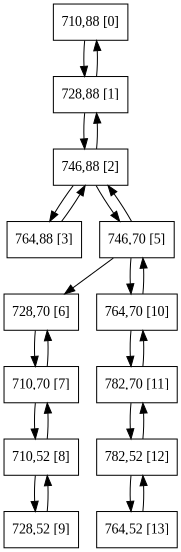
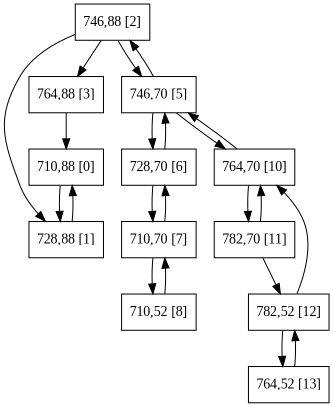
edge "728,88 [1]" -> "746,88 [2]": removed
edge "728,70 [6]" -> "746,70 [5]": added
edge "764,88 [3]" -> "746,88 [2]": now "764,88 [3]" -> "710,88 [0]"
edge "782,52 [12]" -> "782,70 [11]": now "782,52 [12]" -> "764,70 [10]"
node "728,52 [9]": removed
